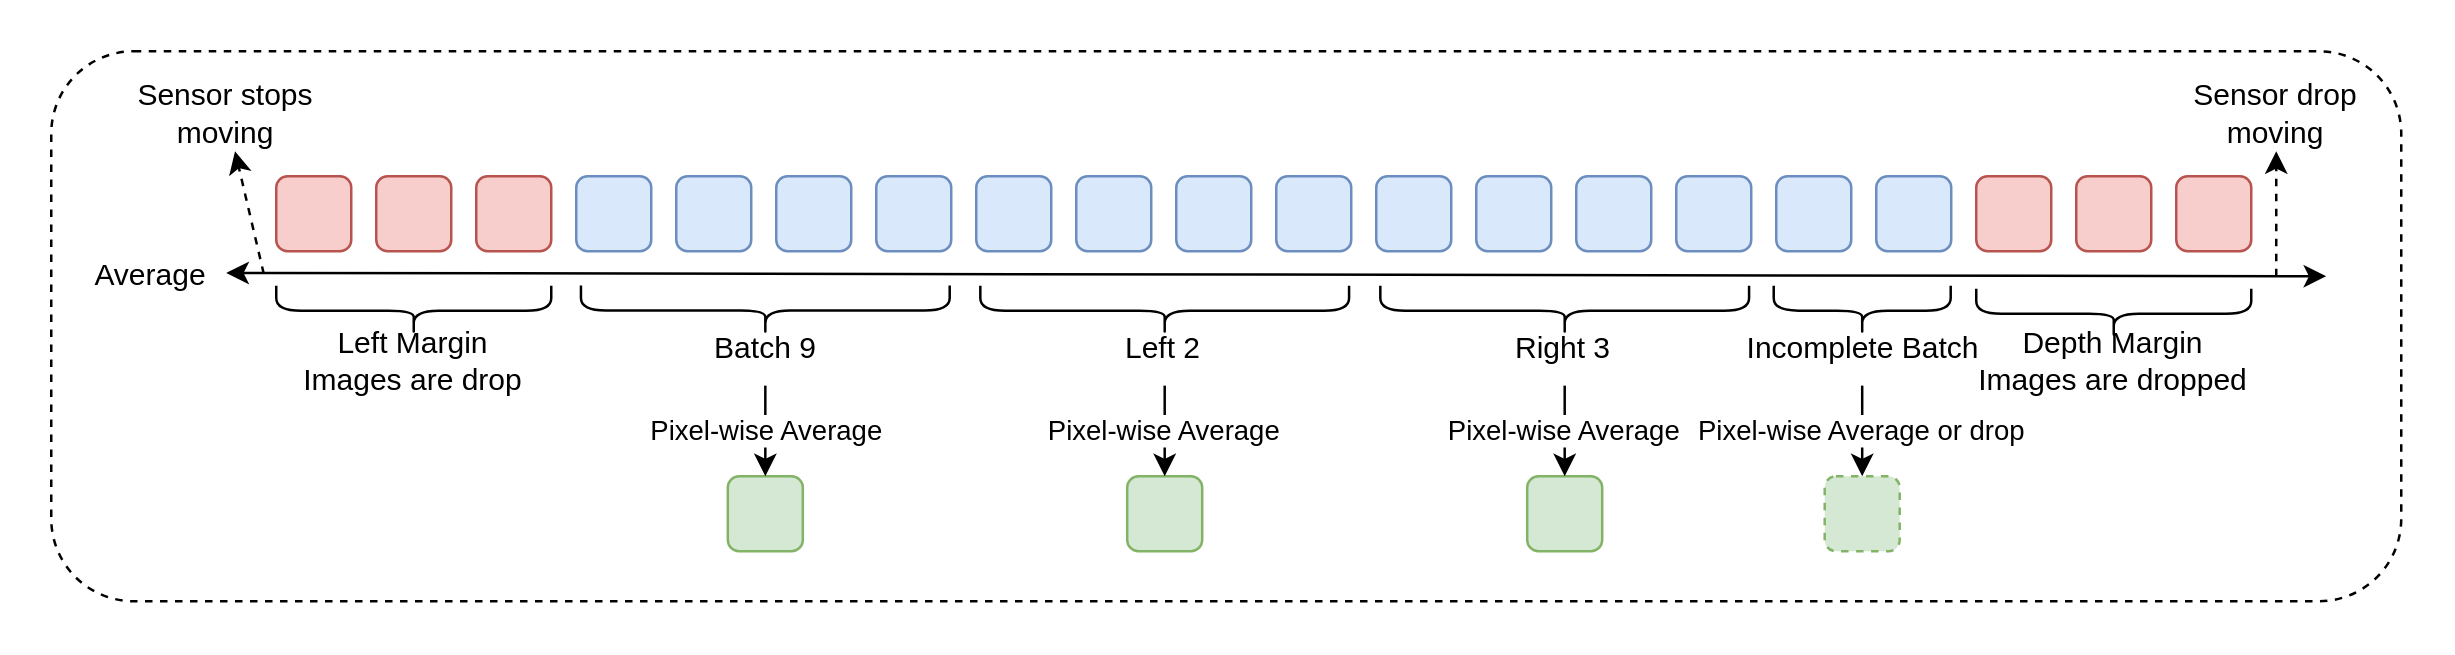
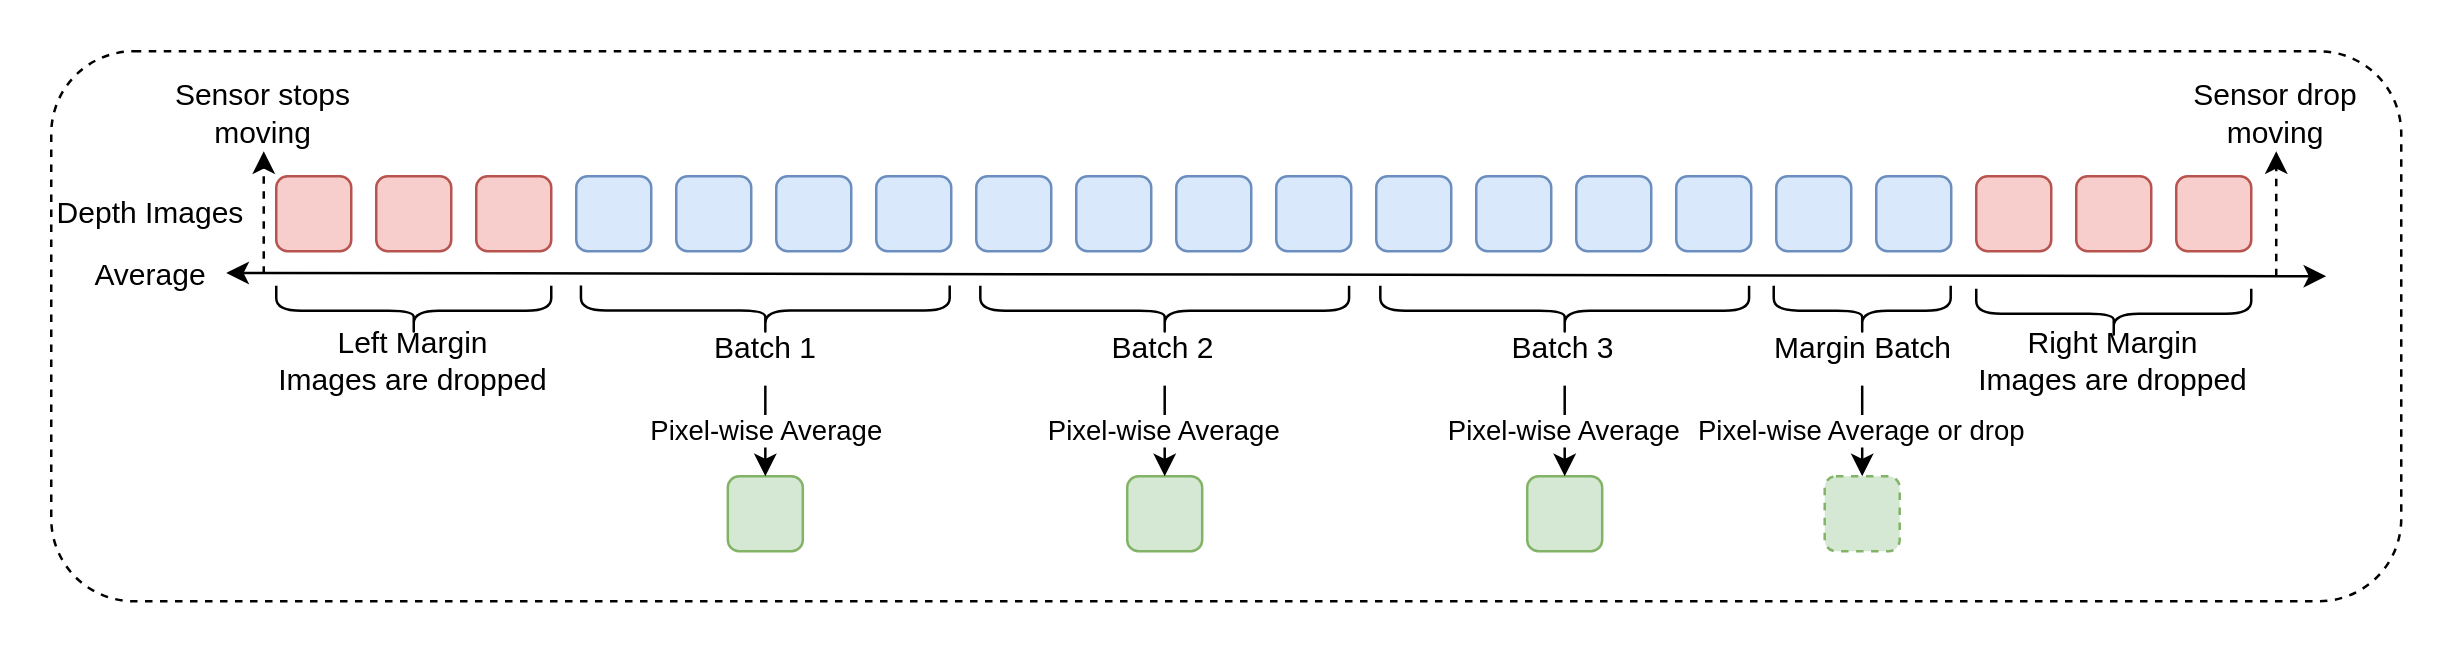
node "Sensor stops moving": moved (226, 114) -> (264, 114)
node "Depth Images": added
node "Batch 9": label "Batch 9" -> "Batch 1"
node "Left 2": label "Left 2" -> "Batch 2"
node "Right 3": label "Right 3" -> "Batch 3"
node "Incomplete Batch": label "Incomplete Batch" -> "Margin Batch"
node "Left Margin Images are drop": label "Left Margin Images are drop" -> "Left Margin Images are dropped"
node "Depth Margin Images are dropped": label "Depth Margin Images are dropped" -> "Right Margin Images are dropped"
